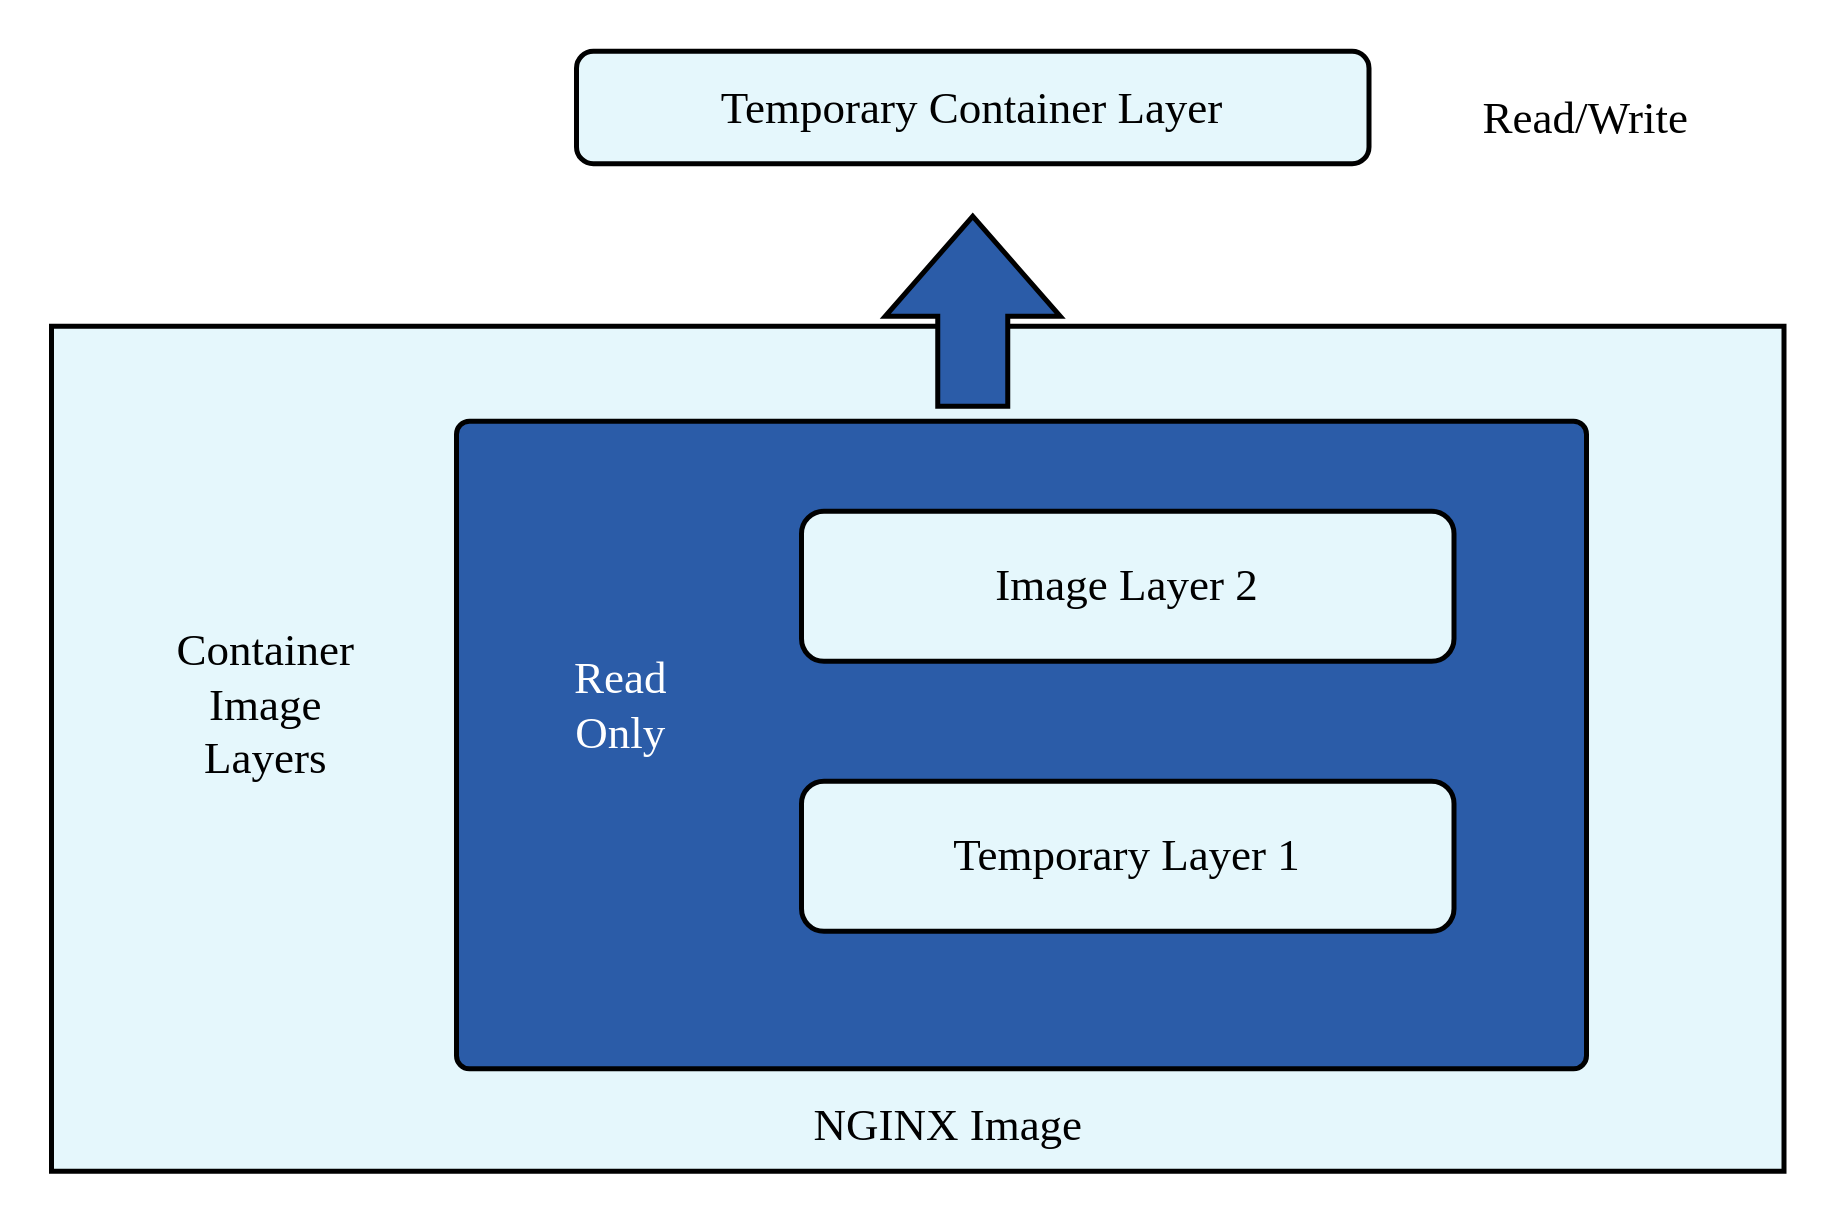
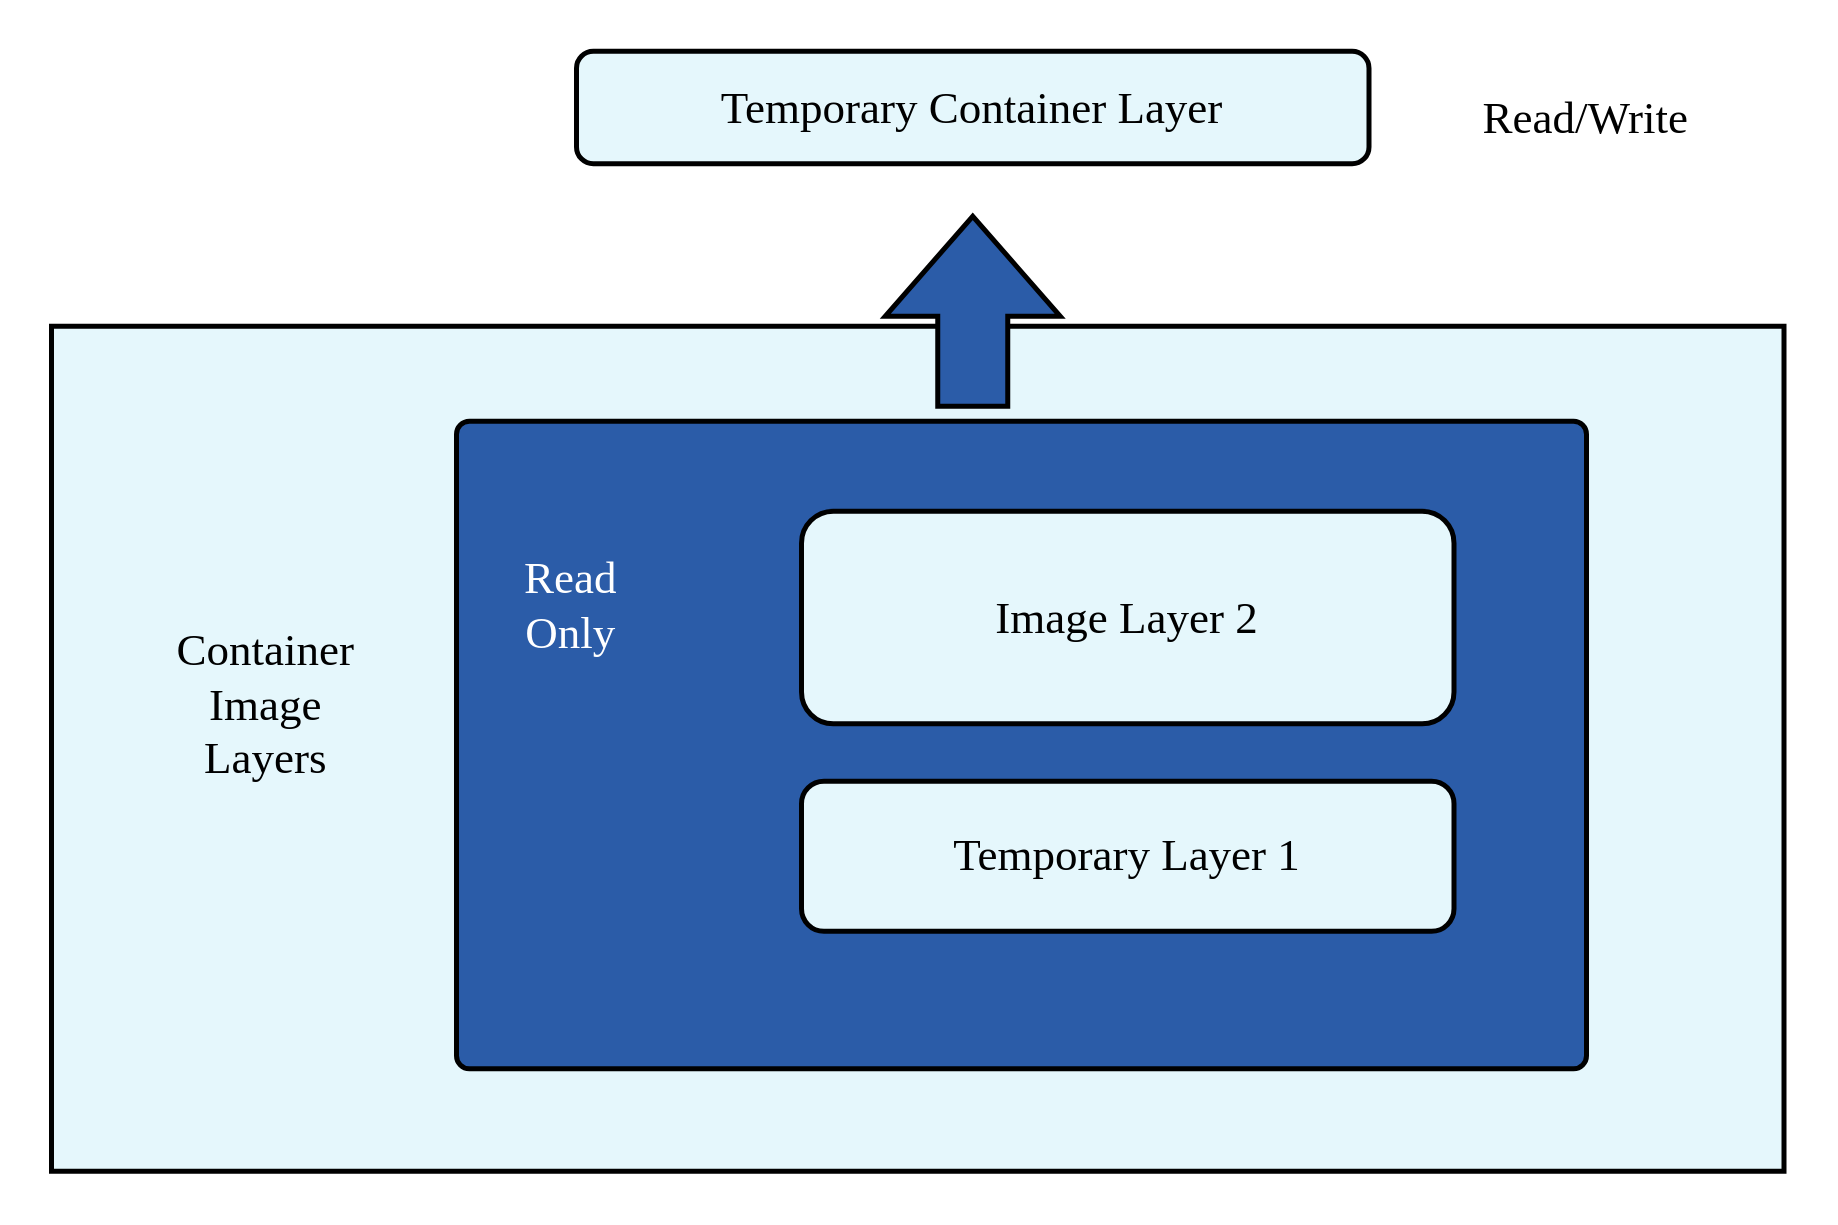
node "Image Layer 2": size 653x150 -> 653x213
node "Read Only": moved (621, 706) -> (571, 606)
node "NGINX Image": removed
